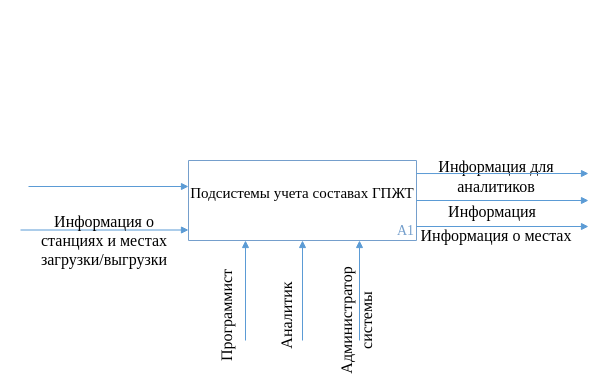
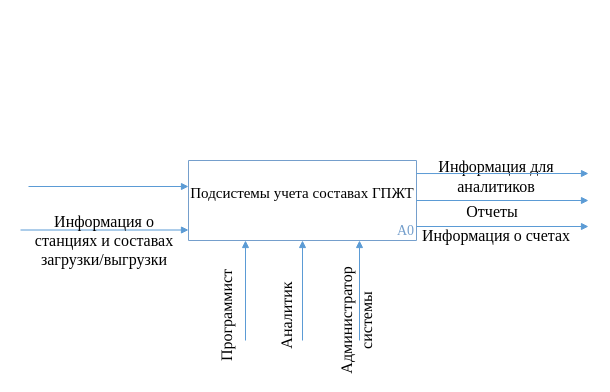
node "Информация": label "Информация" -> "Отчеты"
node "A1": label "A1" -> "A0"
node "Информация о местах": label "Информация о местах" -> "Информация о счетах"
node "Информация о станциях и местах загрузки/выгрузки": label "Информация о станциях и местах загрузки/выгрузки" -> "Информация о станциях и составах загрузки/выгрузки"
